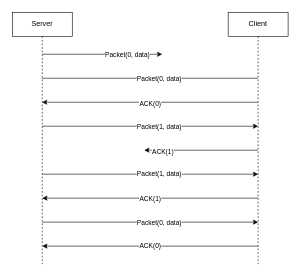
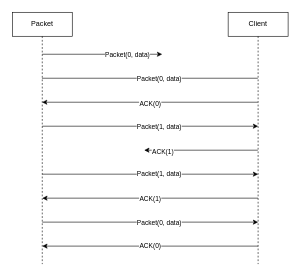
node "Server": label "Server" -> "Packet"
